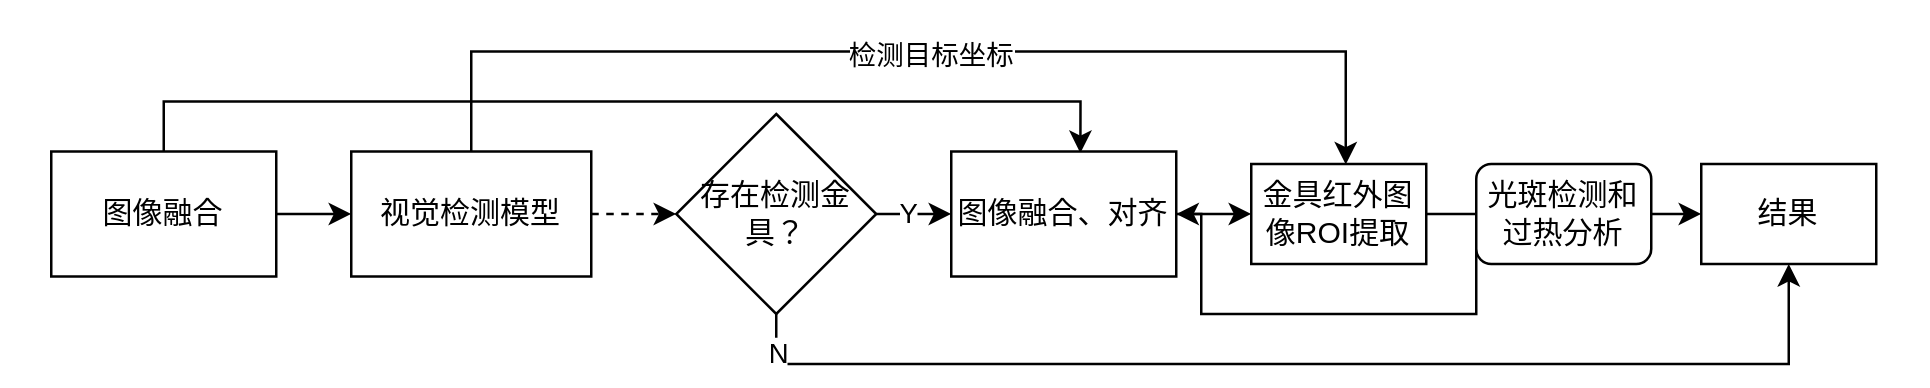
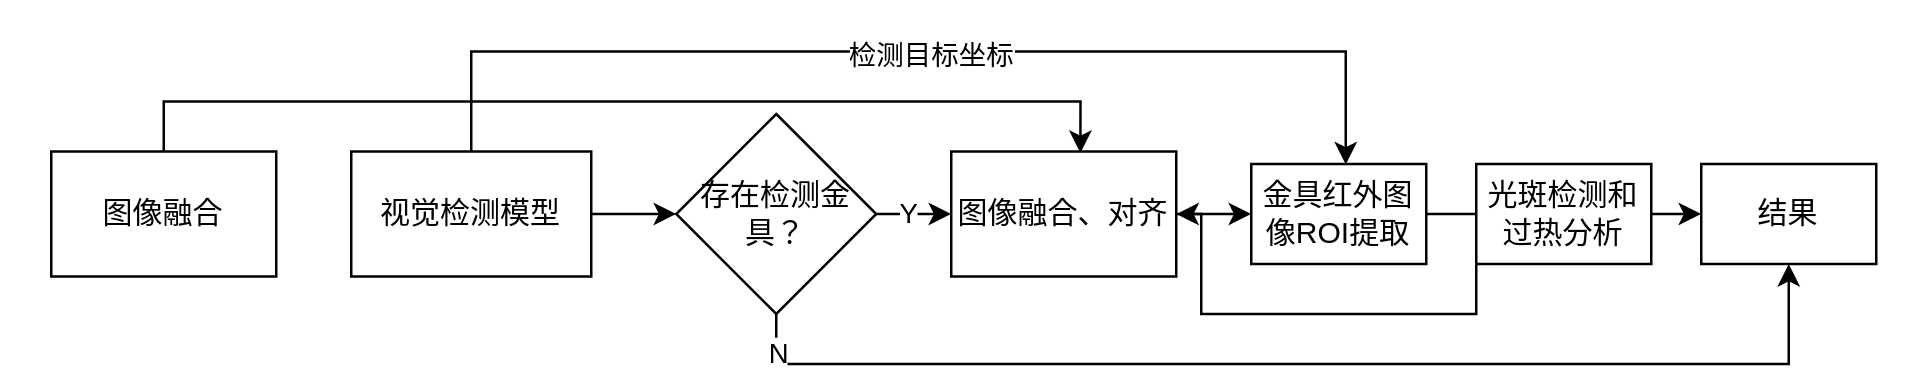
edge "图像融合" -> "视觉检测模型": removed
edge "视觉检测模型" -> "存在检测金具？": style dashed -> solid
node "光斑检测和过热分析": shape rounded rectangle -> rectangle
